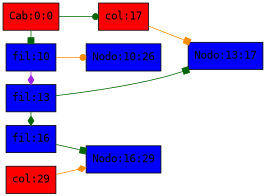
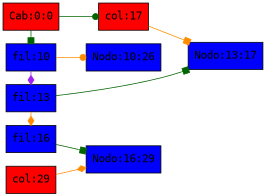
edge "fil:13" -> "fil:16": color darkgreen -> darkorange
